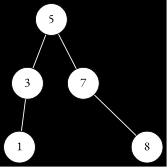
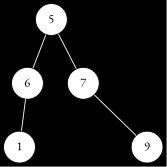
node "3": label "3" -> "6"
node "8": label "8" -> "9"
